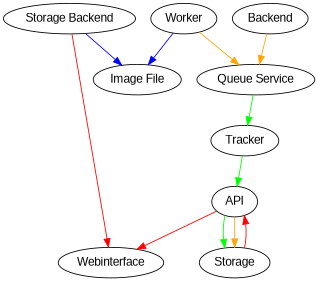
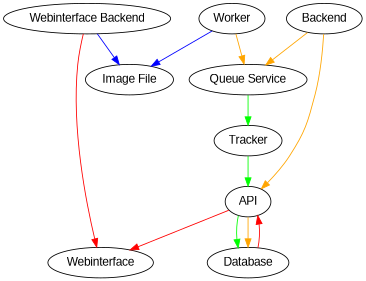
node "Storage Backend": label "Storage Backend" -> "Webinterface Backend"
edge "Backend" -> "API": added
node "Storage": label "Storage" -> "Database"
